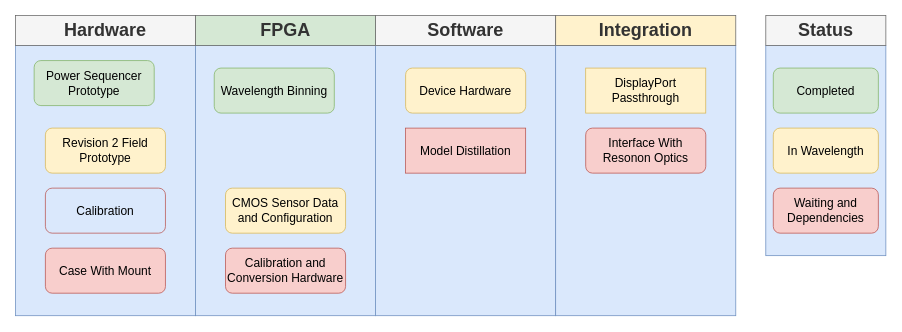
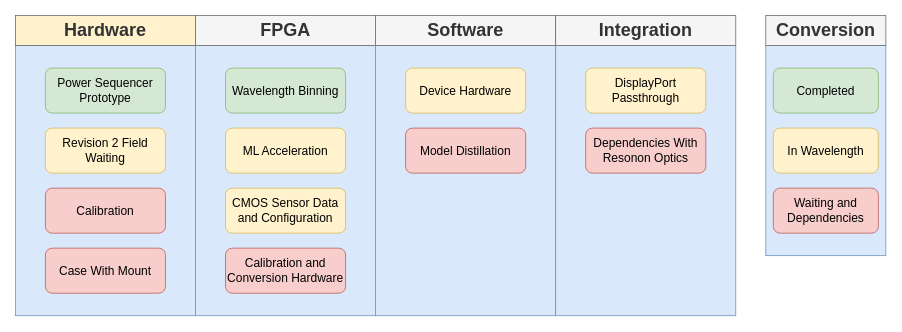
node "Hardware": fillcolor #f5f5f5 -> #fff2cc
node "FPGA": fillcolor #d5e8d4 -> #f5f5f5
node "Integration": fillcolor #fff2cc -> #f5f5f5
node "Status": label "Status" -> "Conversion"
node "Power Sequencer Prototype": moved (94, 83) -> (105, 90)
node "Wavelength Binning": moved (274, 90) -> (285, 90)
node "DisplayPort Passthrough": shape rectangle -> rounded rectangle
node "Revision 2 Field Prototype": label "Revision 2 Field Prototype" -> "Revision 2 Field Waiting"
node "ML Acceleration": added
node "Model Distillation": shape rectangle -> rounded rectangle
node "Interface With Resonon Optics": label "Interface With Resonon Optics" -> "Dependencies With Resonon Optics"
node "Calibration": fillcolor #dae8fc -> #f8cecc
